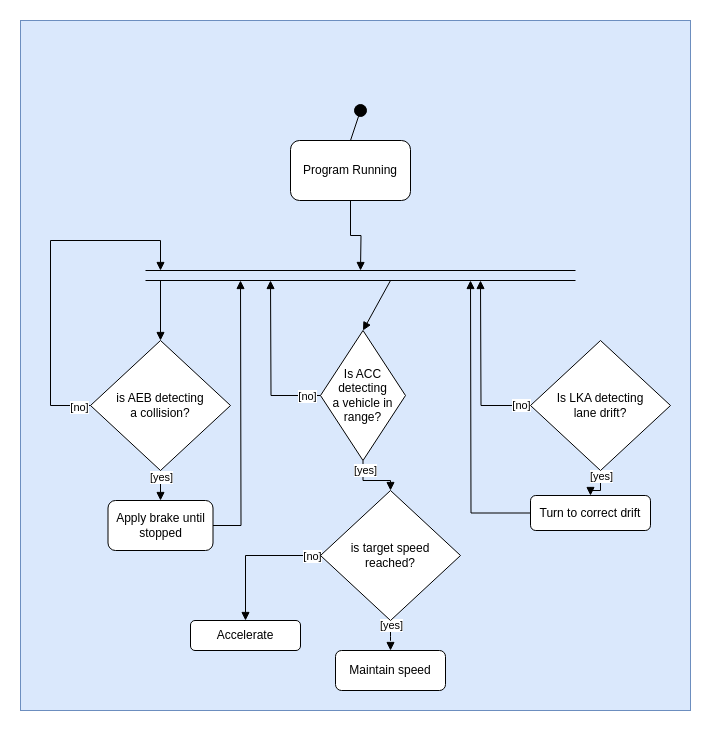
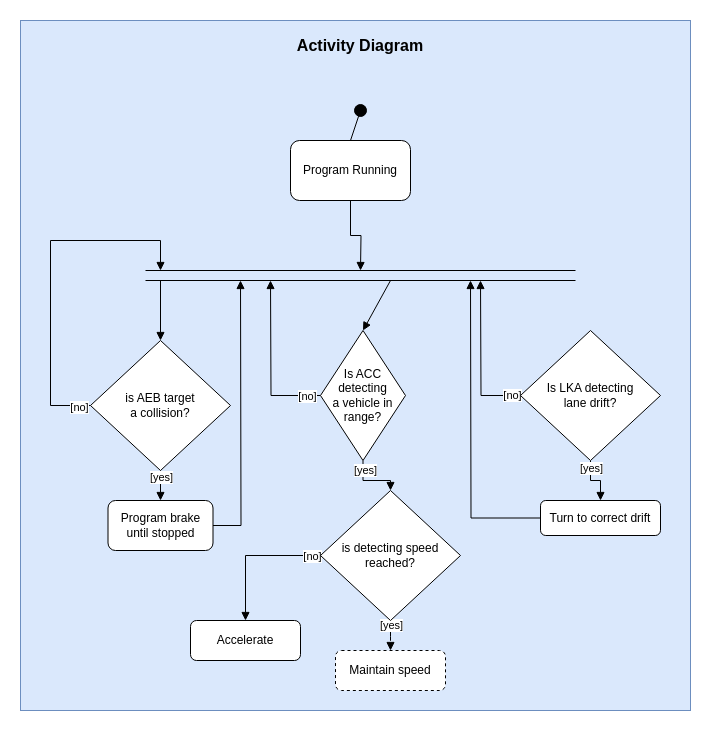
node "Activity Diagram": added
node "is AEB detecting a collision?": label "is AEB detecting a collision?" -> "is AEB target a collision?"
node "Is LKA detecting lane drift?": moved (601, 406) -> (591, 396)
node "Turn to correct drift": moved (591, 513) -> (601, 518)
node "Apply brake until stopped": label "Apply brake until stopped" -> "Program brake until stopped"
node "is target speed reached?": label "is target speed reached?" -> "is detecting speed reached?"
node "Accelerate": size 110x30 -> 110x40
node "Maintain speed": style solid -> dashed
